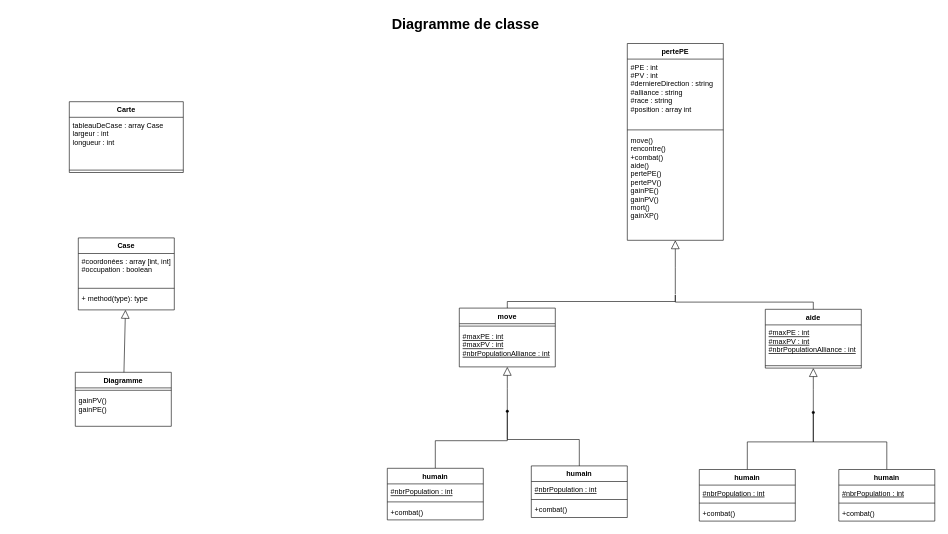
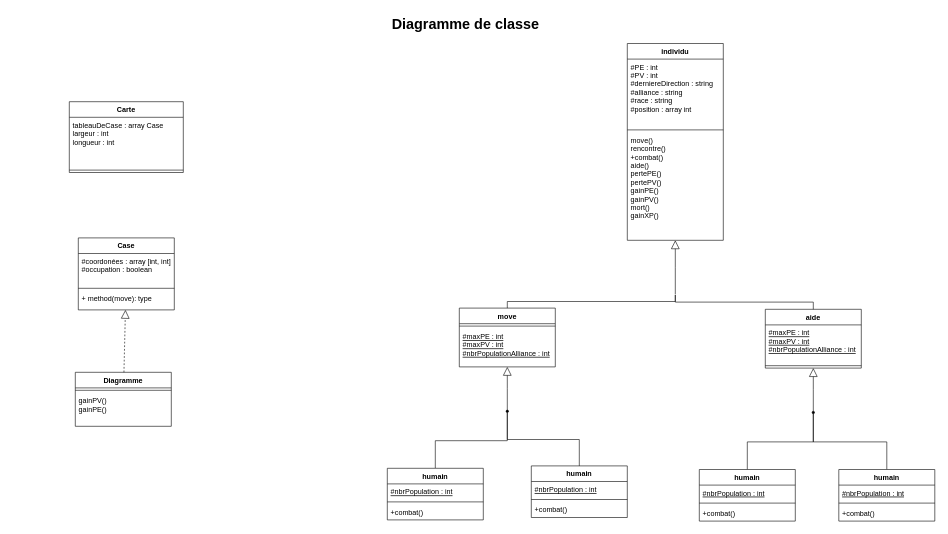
node "pertePE": label "pertePE" -> "individu"
node "+ method(type): type": label "+ method(type): type" -> "+ method(move): type"
edge "Diagramme" -> "Case": style solid -> dashed
